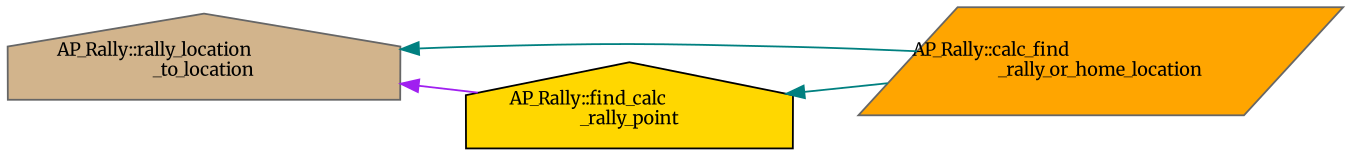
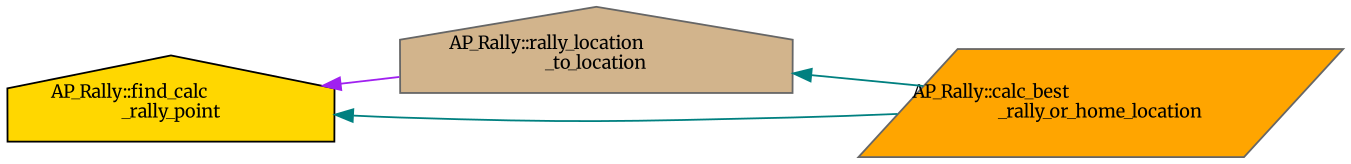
node "AP_Rally::calc_find _rally_or_home_location": label "AP_Rally::calc_find _rally_or_home_location" -> "AP_Rally::calc_best _rally_or_home_location"
edge "AP_Rally::find_calc _rally_point" -> "AP_Rally::rally_location _to_location": reversed
